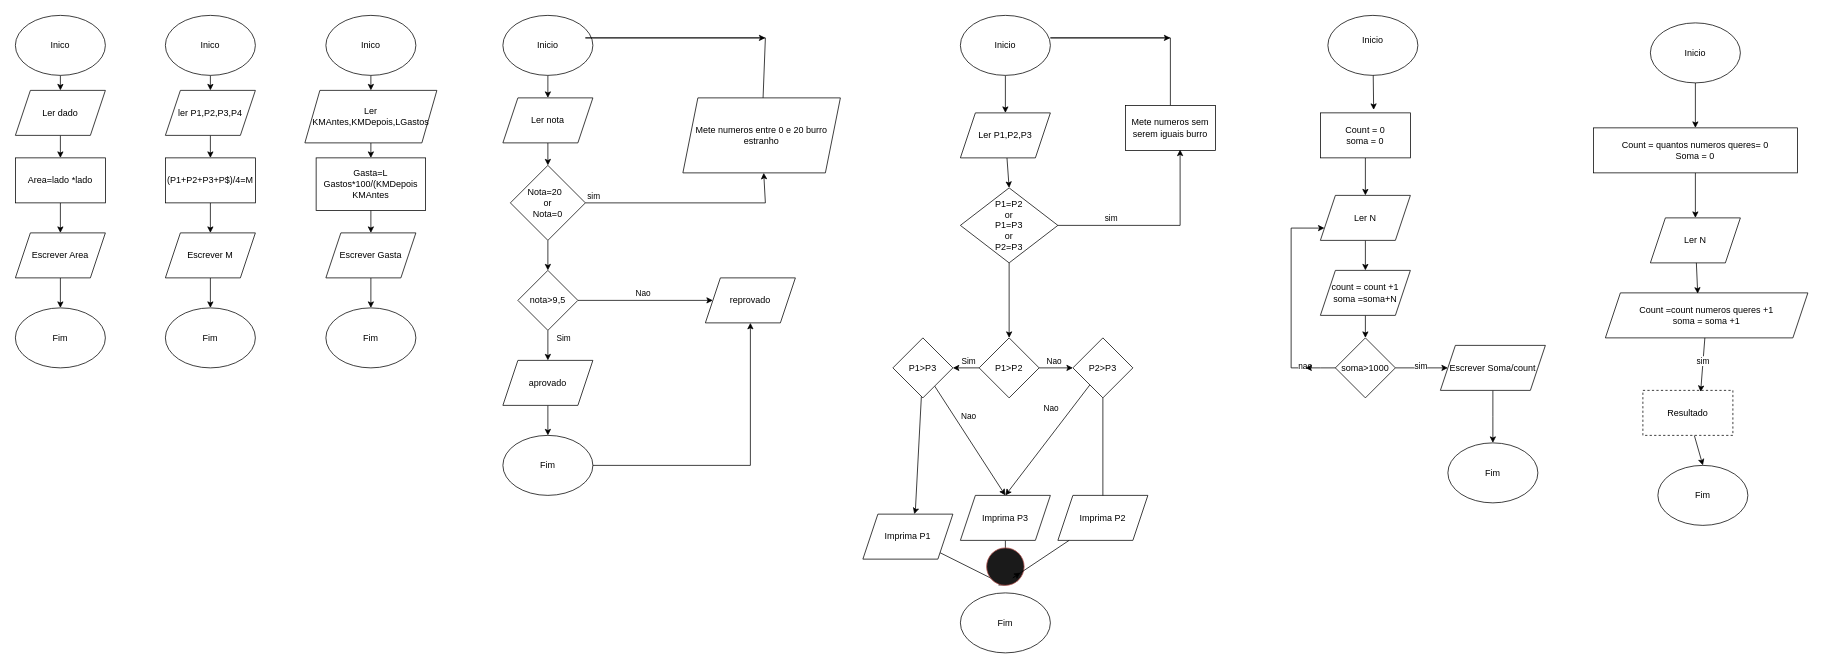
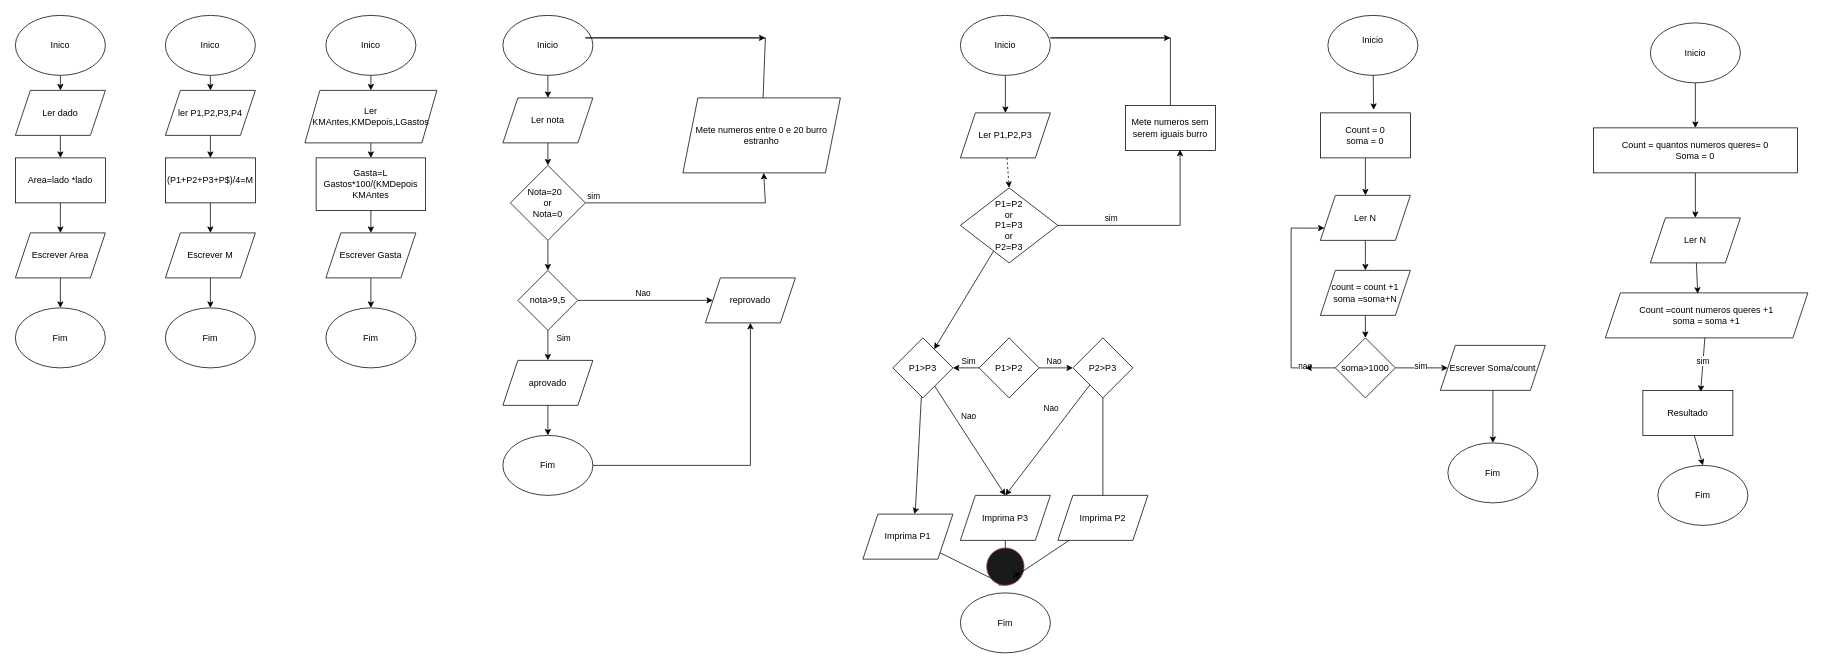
edge "Ler P1,P2,P3" -> "P1=P2 or P1=P3 or P2=P3": style solid -> dashed
edge "P1=P2 or P1=P3 or P2=P3" -> "P1>P2": now "P1=P2 or P1=P3 or P2=P3" -> "P1>P3"
node "Resultado": style dashed -> solid
